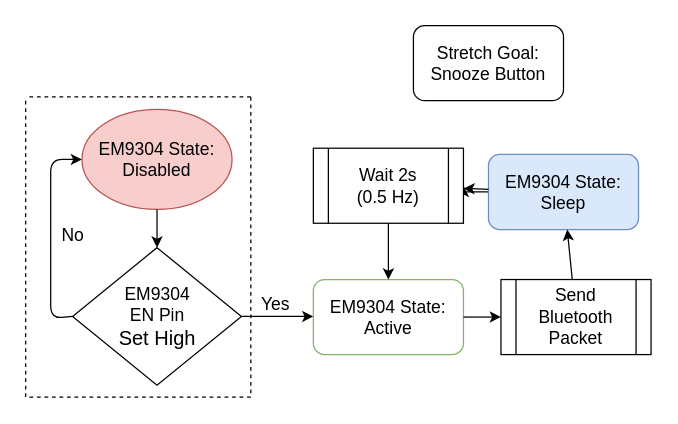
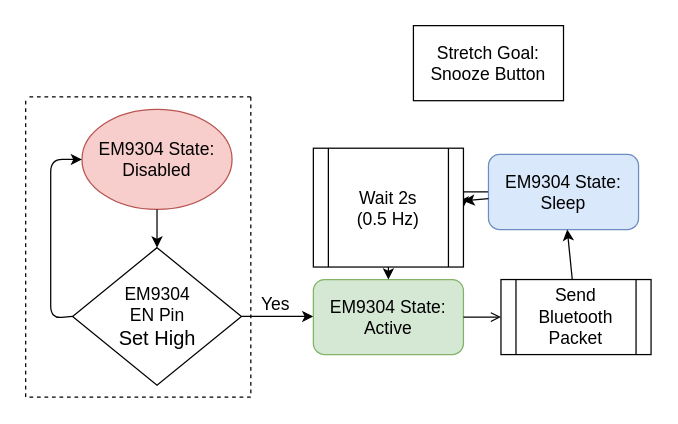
node "Stretch Goal: Snooze Button": shape rounded rectangle -> rectangle
node "Wait 2s (0.5 Hz)": size 150x75 -> 150x119
node "No": removed
node "EM9304 State: Active": fillcolor #ffffff -> #d5e8d4
edge "EM9304 State: Active" -> "Send Bluetooth Packet": arrowhead classic -> open
